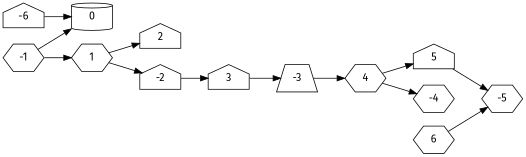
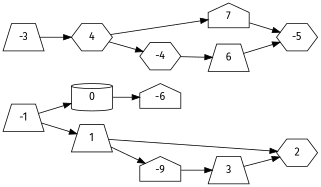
edge "-6" -> "0": reversed
node "2": shape house -> hexagon
edge "-4" -> "6": added
node "-1": shape hexagon -> trapezium
node "1": shape hexagon -> trapezium
node "5": label "5" -> "7"
node "-2": label "-2" -> "-9"
node "3": shape house -> trapezium
edge "3" -> "-3": now "3" -> "2"
node "6": shape hexagon -> trapezium
